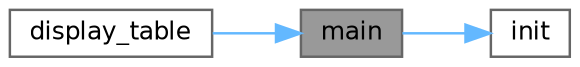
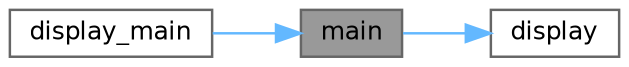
node "display_table": label "display_table" -> "display_main"
node "init": label "init" -> "display"
